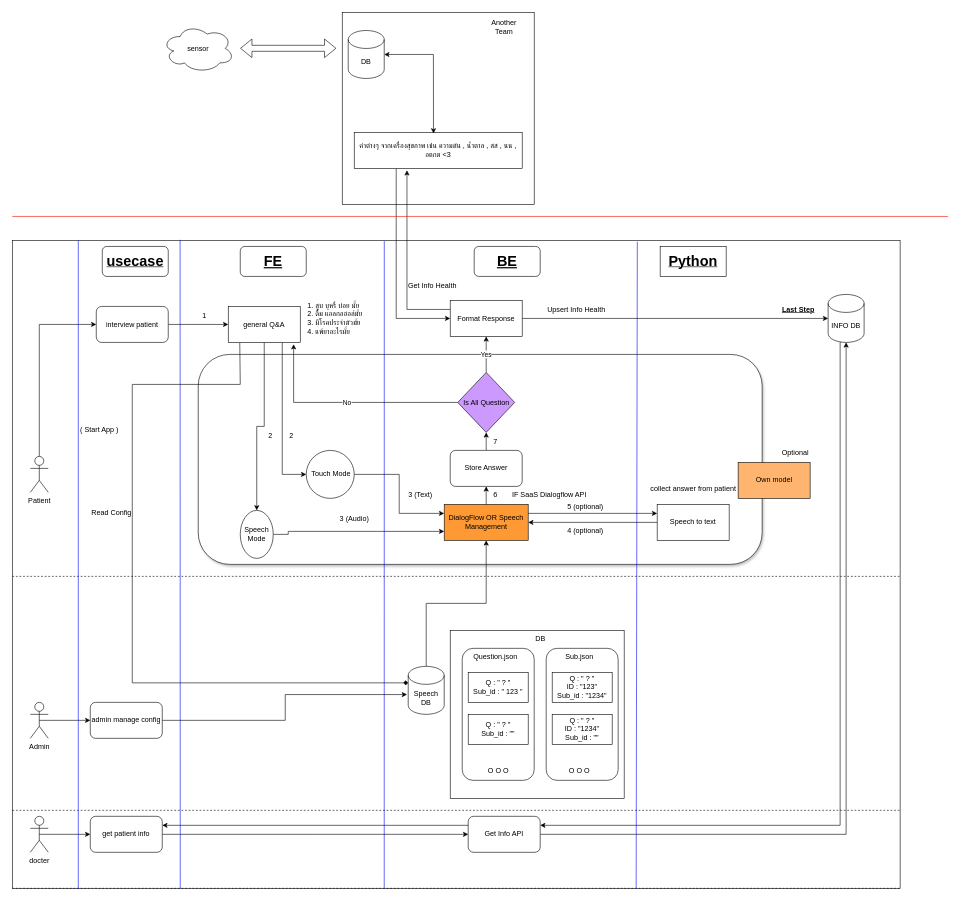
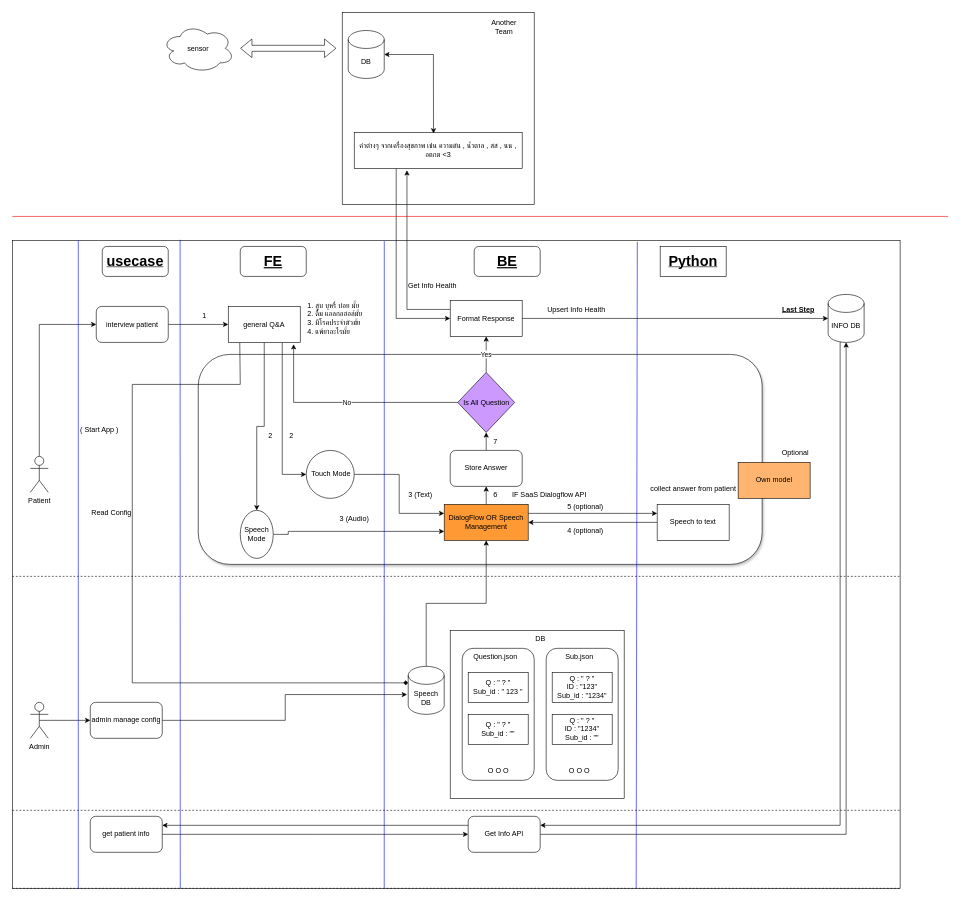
node "docter": removed
edge "docter" -> "get patient info": removed
